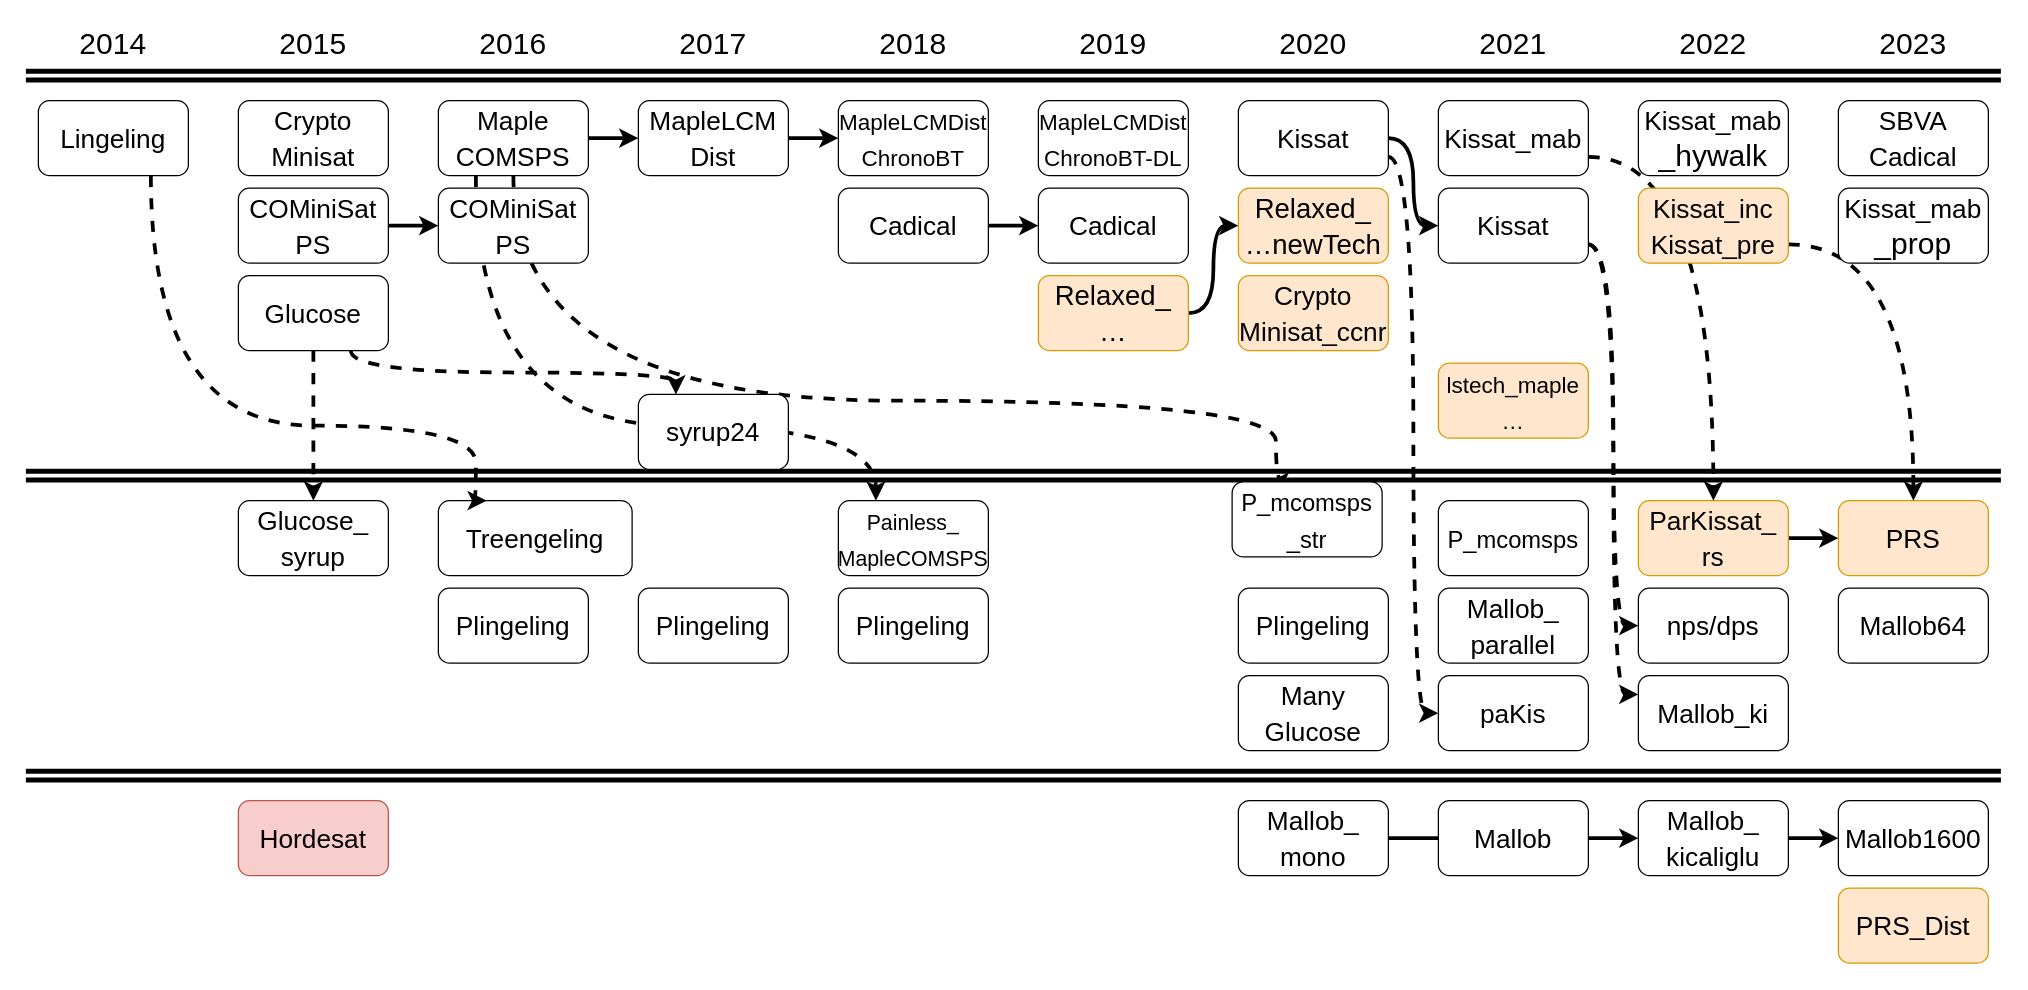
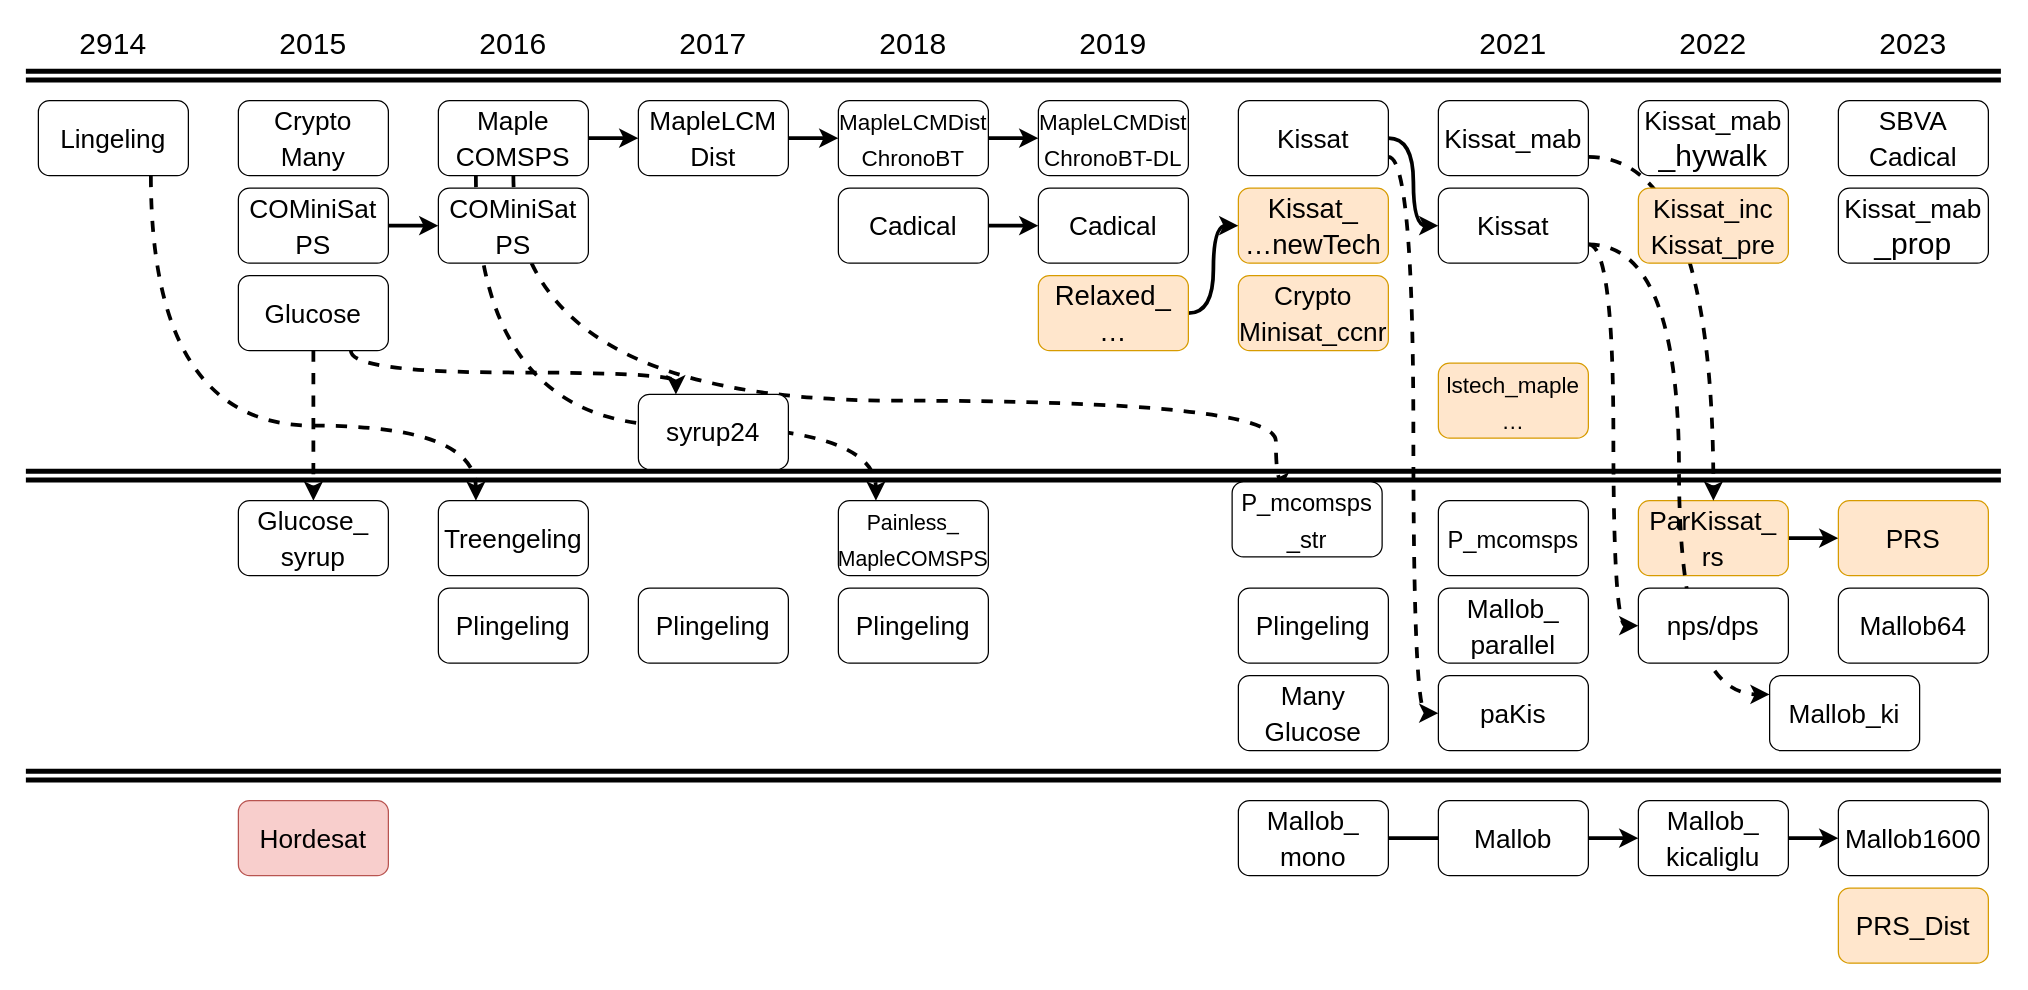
node "2014": label "2014" -> "2914"
node "2020": removed
node "Crypto Minisat": label "Crypto Minisat" -> "Crypto Many"
edge "MapleLCMDistChronoBT" -> "MapleLCMDist ChronoBT-DL": added
node "Relaxed_ …newTech": label "Relaxed_ …newTech" -> "Kissat_ …newTech"
edge "Kissat_inc Kissat_pre" -> "PRS": removed
node "Treengeling": size 194x75 -> 150x75
node "Mallob_ki": moved (1713, 713) -> (1844, 713)
